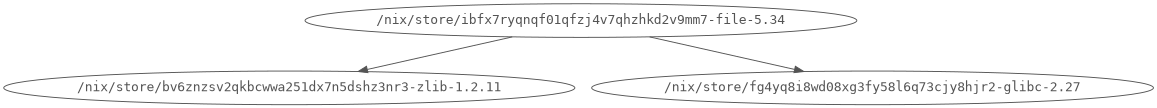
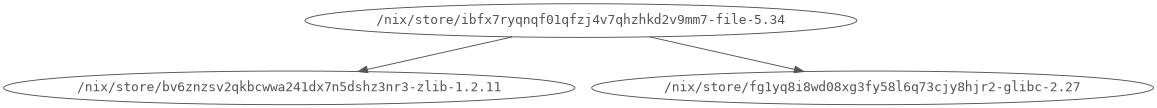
node "/nix/store/bv6znzsv2qkbcwwa251dx7n5dshz3nr3-zlib-1.2.11": label "/nix/store/bv6znzsv2qkbcwwa251dx7n5dshz3nr3-zlib-1.2.11" -> "/nix/store/bv6znzsv2qkbcwwa241dx7n5dshz3nr3-zlib-1.2.11"
node "/nix/store/fg4yq8i8wd08xg3fy58l6q73cjy8hjr2-glibc-2.27": label "/nix/store/fg4yq8i8wd08xg3fy58l6q73cjy8hjr2-glibc-2.27" -> "/nix/store/fg1yq8i8wd08xg3fy58l6q73cjy8hjr2-glibc-2.27"
